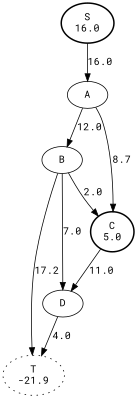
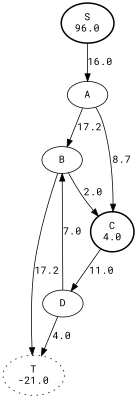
node "S 16.0": label "S 16.0" -> "S 96.0"
edge "A" -> "B": label "12.0" -> "17.2"
edge "B" -> "D": reversed
node "C 5.0": label "C 5.0" -> "C 4.0"
node "T -21.9": label "T -21.9" -> "T -21.0"
